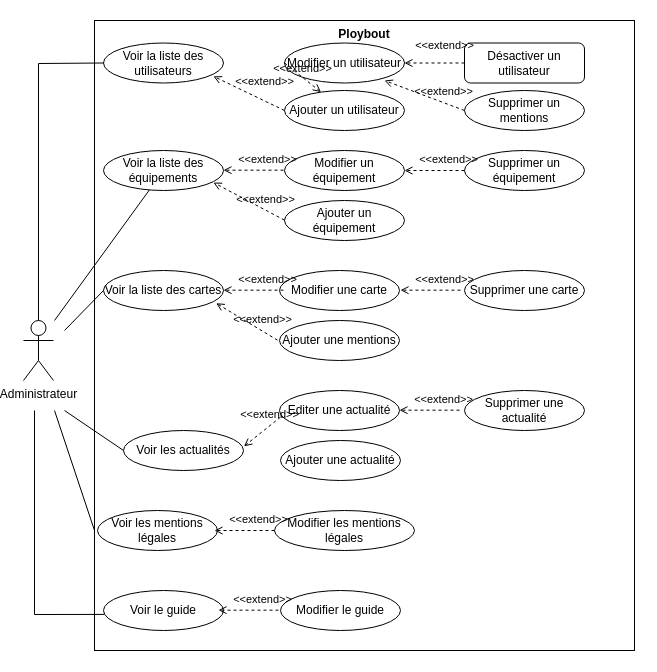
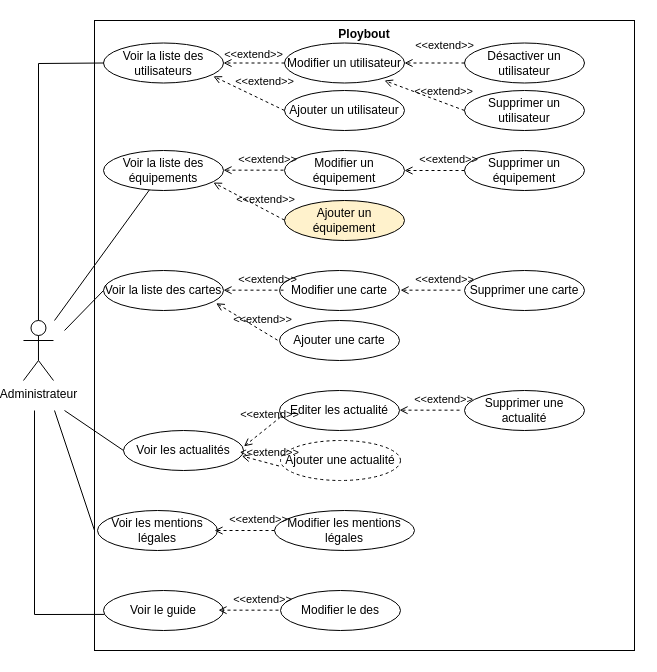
node "Désactiver un utilisateur": shape rounded rectangle -> ellipse
edge "Modifier un utilisateur" -> "Ajouter un utilisateur": now "Modifier un utilisateur" -> "Voir la liste des utilisateurs"
node "Supprimer un mentions": label "Supprimer un mentions" -> "Supprimer un utilisateur"
node "Ajouter un équipement": fillcolor #ffffff -> #fff2cc
node "Ajouter une mentions": label "Ajouter une mentions" -> "Ajouter une carte"
node "Editer une actualité": label "Editer une actualité" -> "Editer les actualité"
edge "Ajouter une actualité" -> "Voir les actualités": added, label "<<extend>>"
node "Ajouter une actualité": style solid -> dashed
node "Modifier le guide": label "Modifier le guide" -> "Modifier le des"
